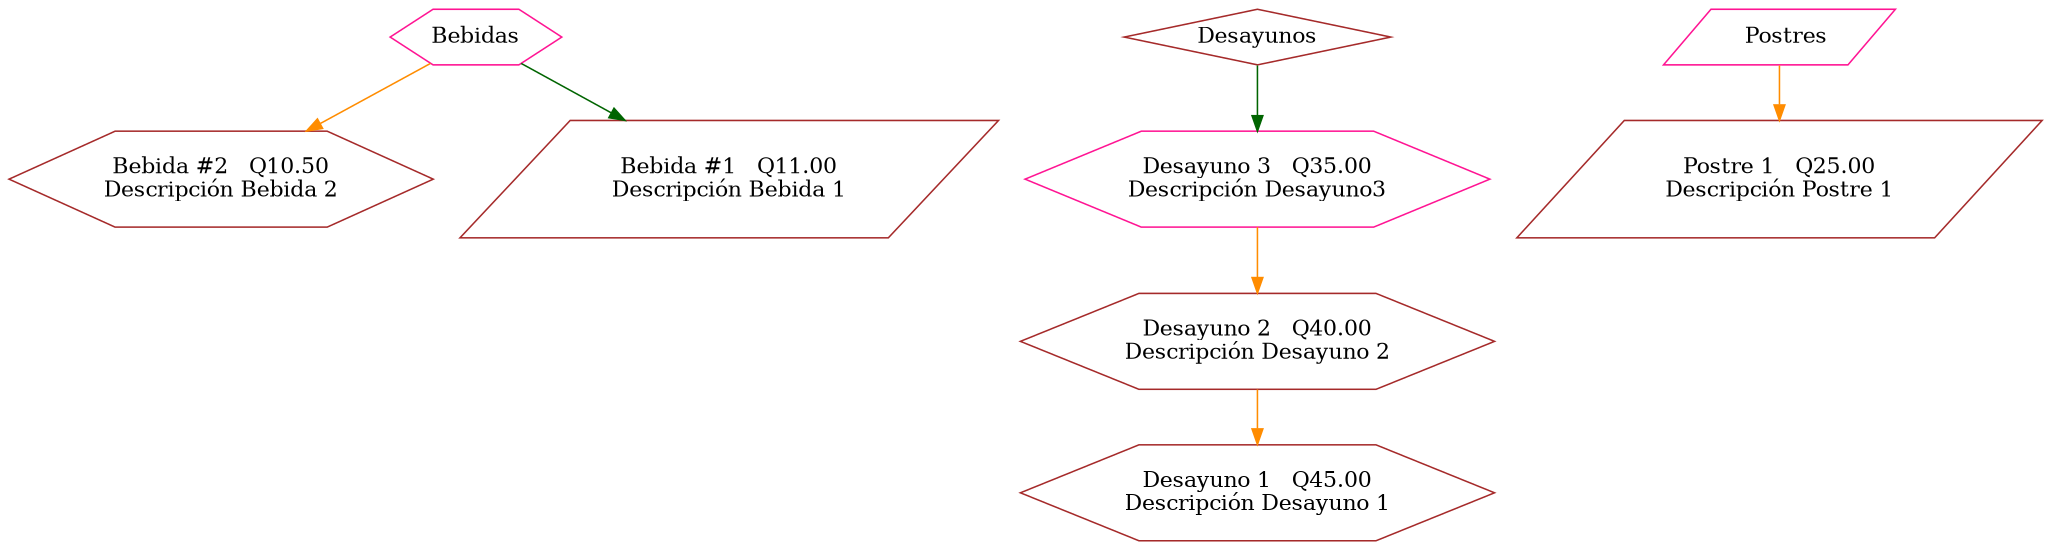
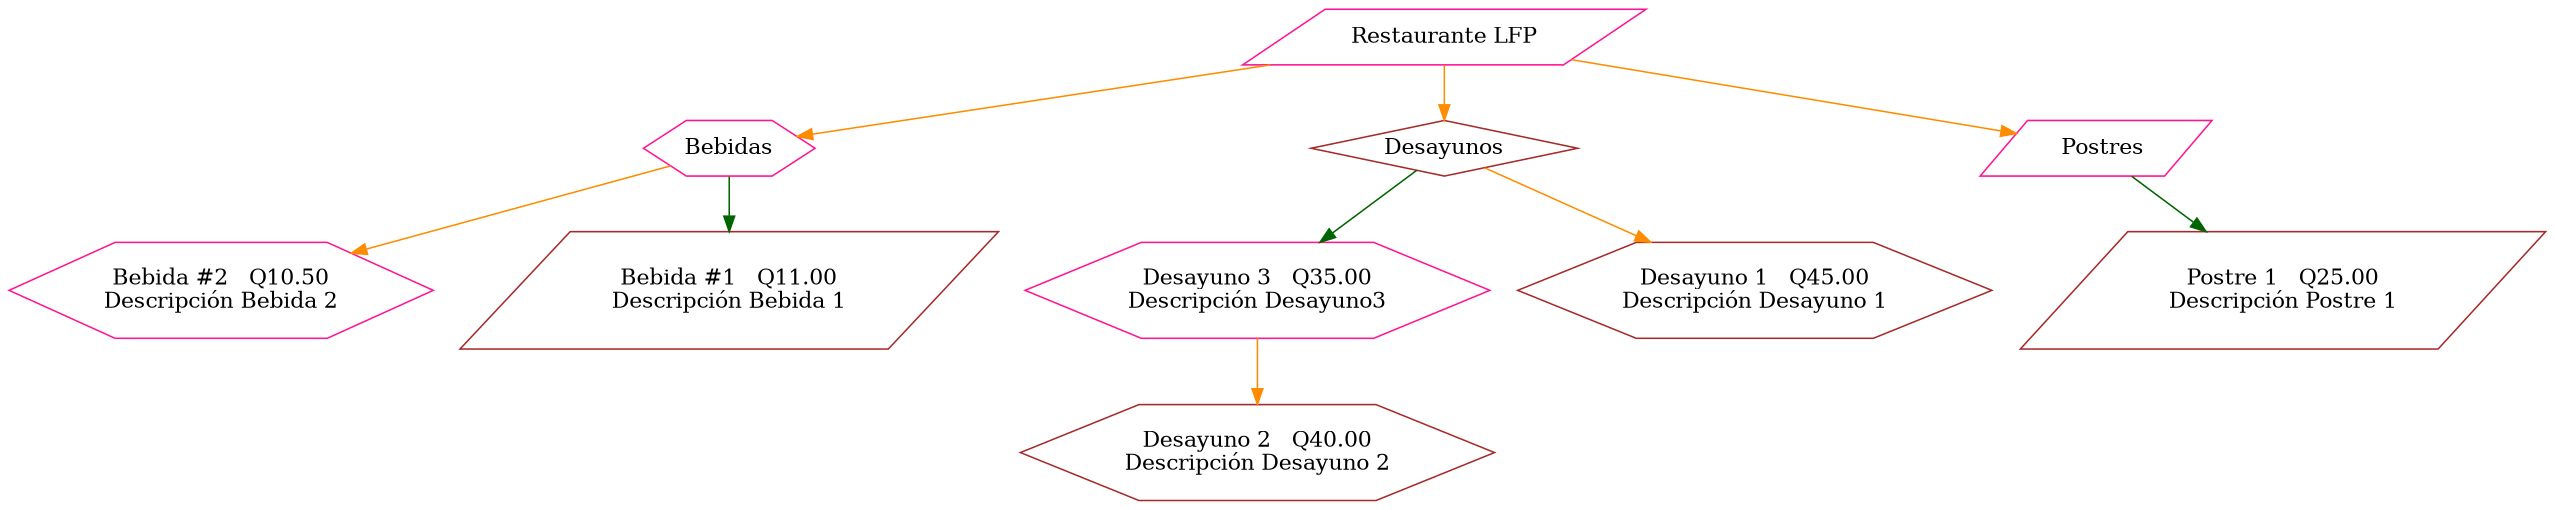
node "Restaurante LFP": added
edge "Postres" -> "Postre 1   Q25.00 Descripción Postre 1": color darkorange -> darkgreen
node "Bebida #2   Q10.50 Descripción Bebida 2": color brown -> deeppink
edge "Desayuno 2   Q40.00 Descripción Desayuno 2" -> "Desayuno 1   Q45.00 Descripción Desayuno 1": now "Desayunos" -> "Desayuno 1   Q45.00 Descripción Desayuno 1"
